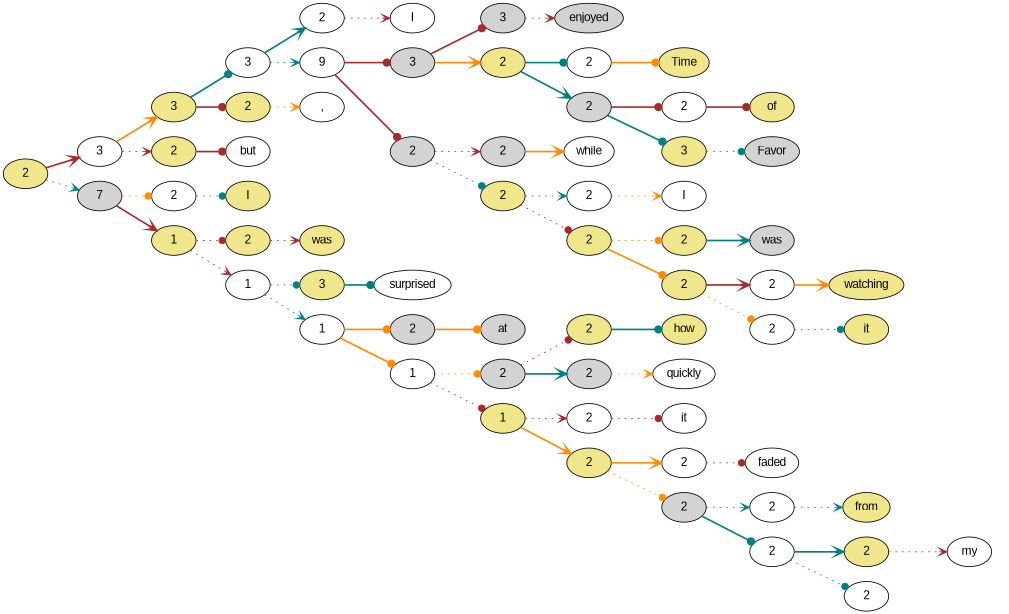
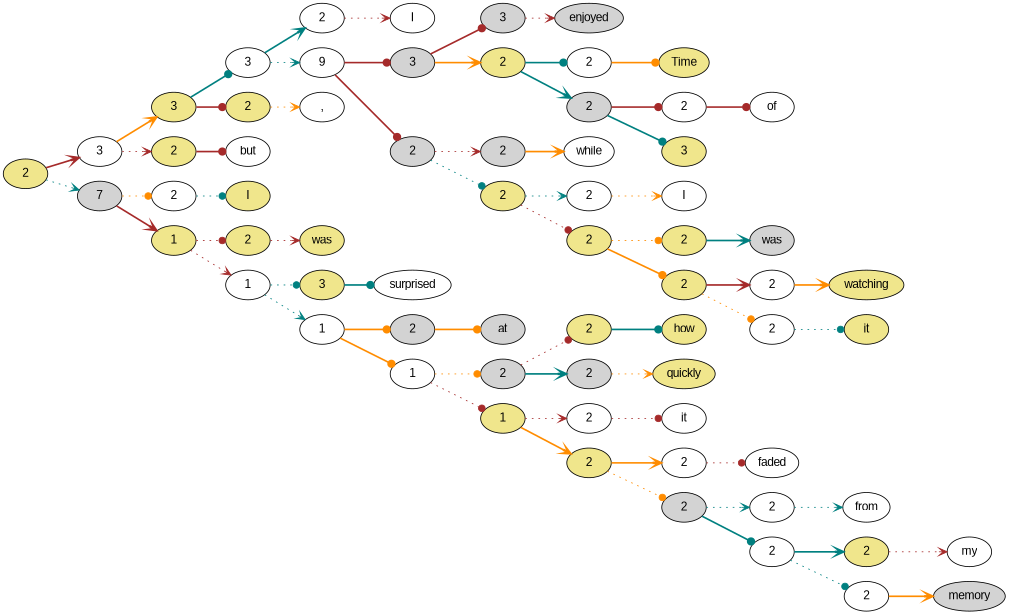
node "of": fillcolor khaki -> white
node "Favor": removed
node "quickly": fillcolor white -> khaki
node "from": fillcolor khaki -> white
node "memory": added
